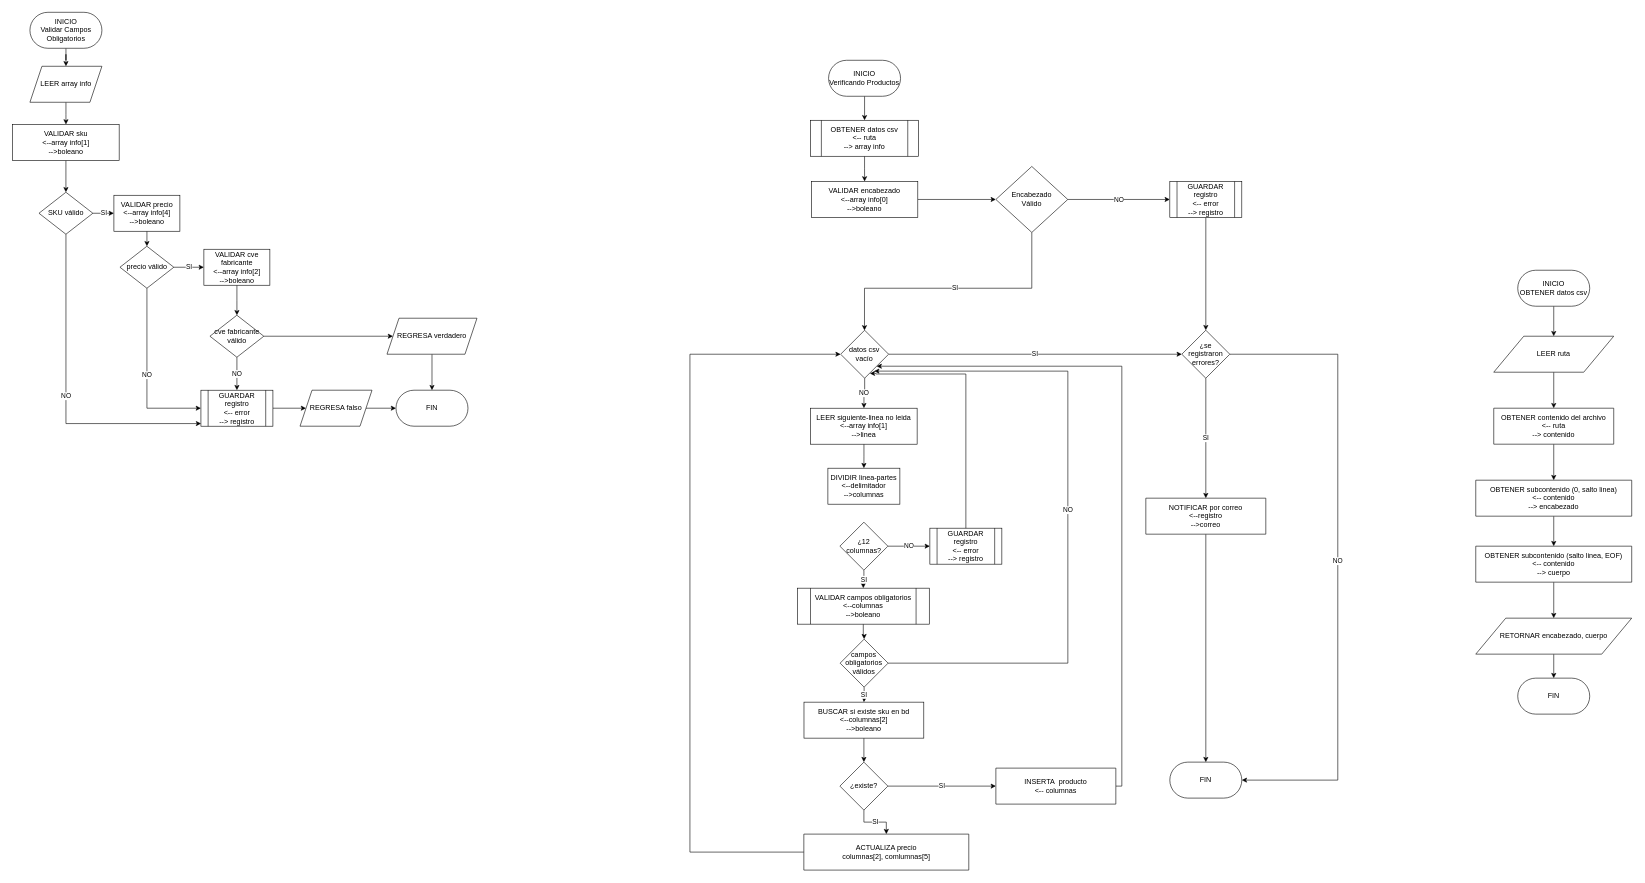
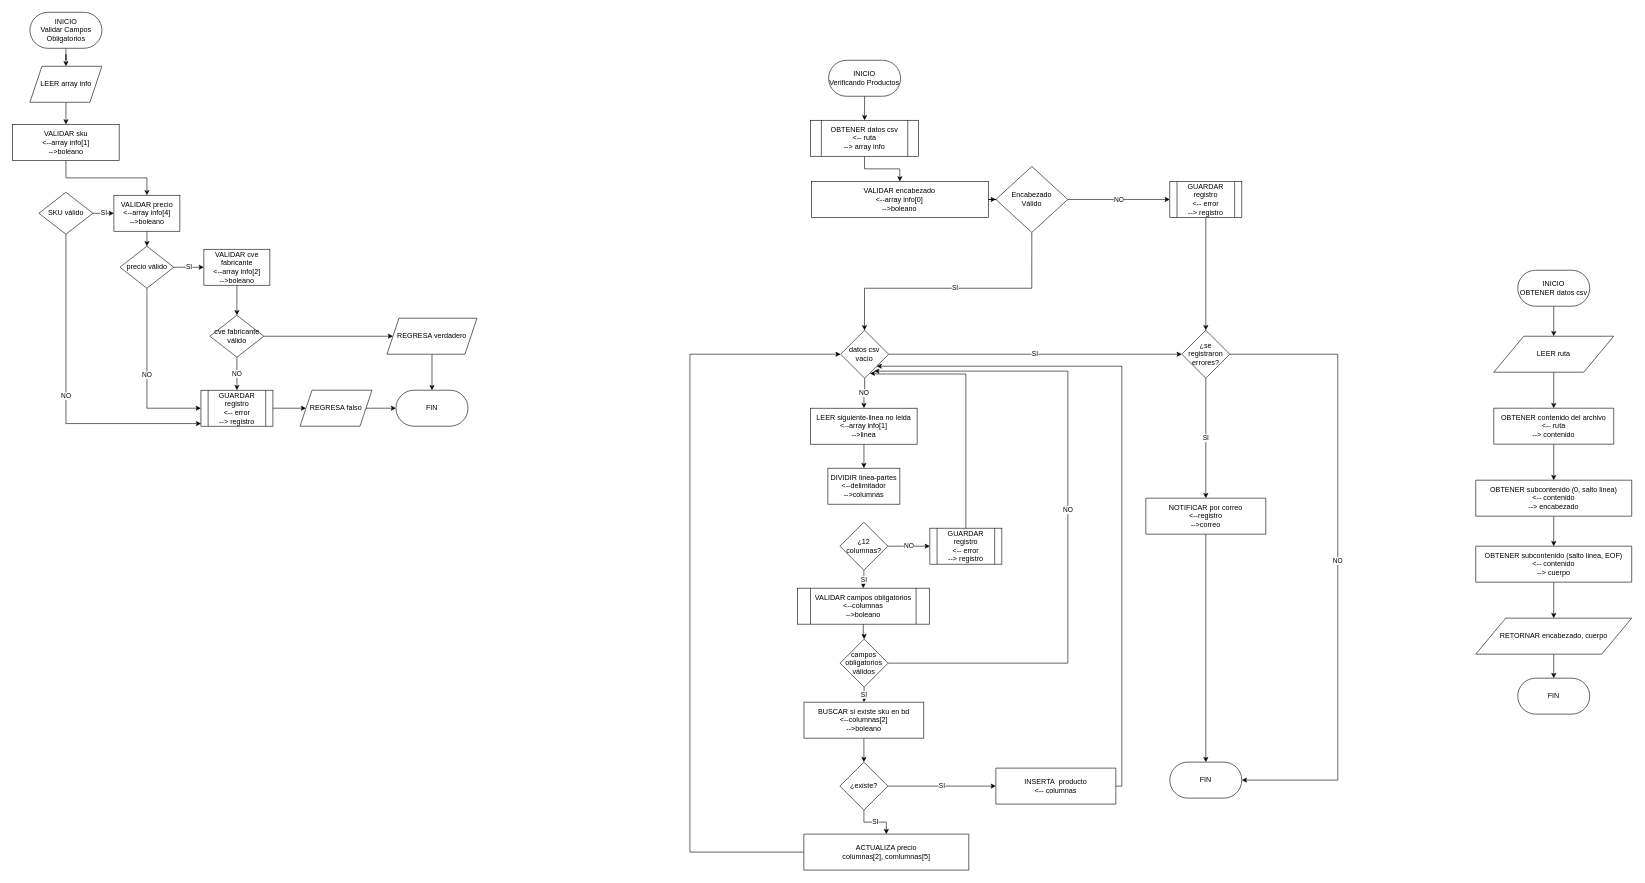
edge "VALIDAR sku <--array info[1] -->boleano" -> "SKU válido": now "VALIDAR sku <--array info[1] -->boleano" -> "VALIDAR precio <--array info[4] -->boleano"
node "VALIDAR encabezado <--array info[0] -->boleano": size 107x36 -> 177x36
